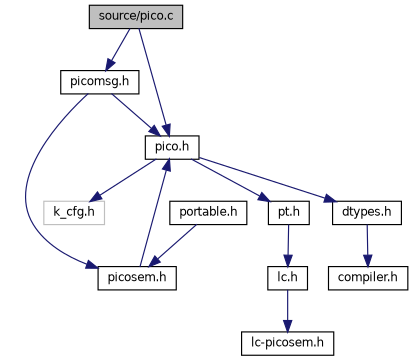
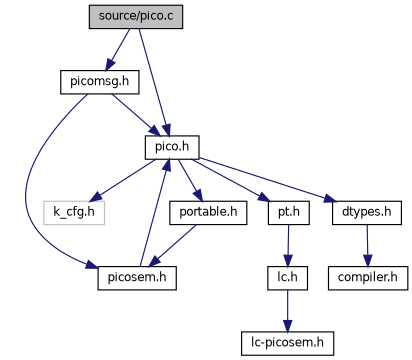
edge "pico.h" -> "portable.h": added
